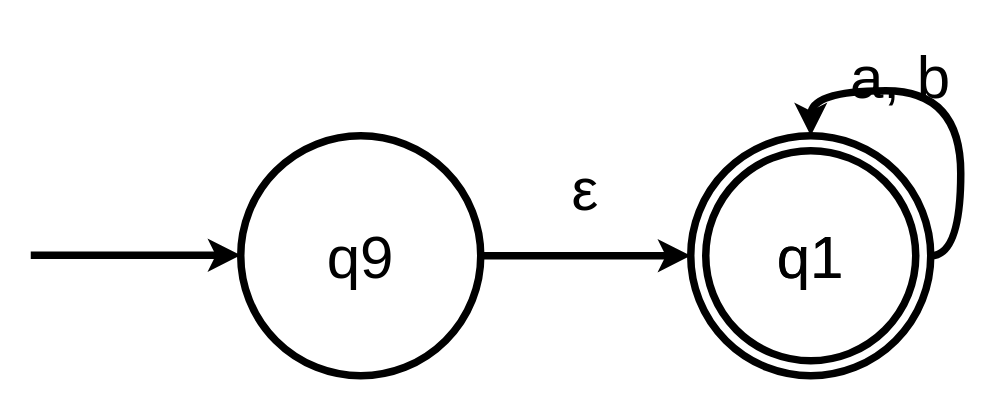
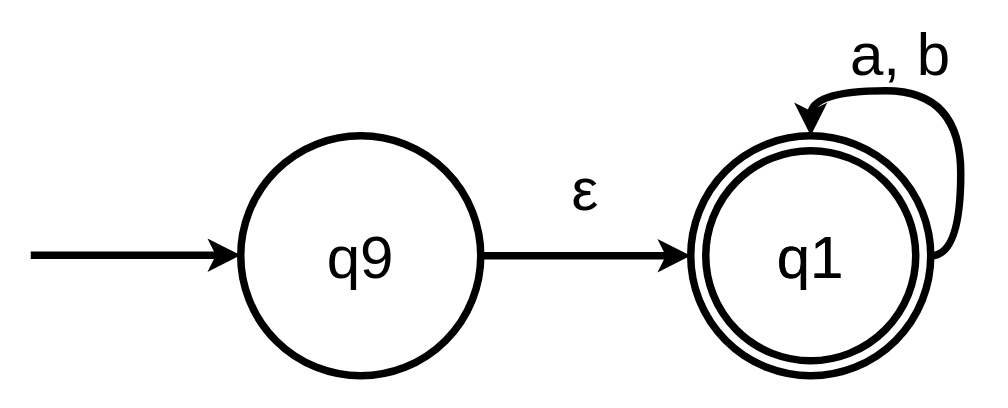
node "a, b": moved (901, 76) -> (901, 53)
